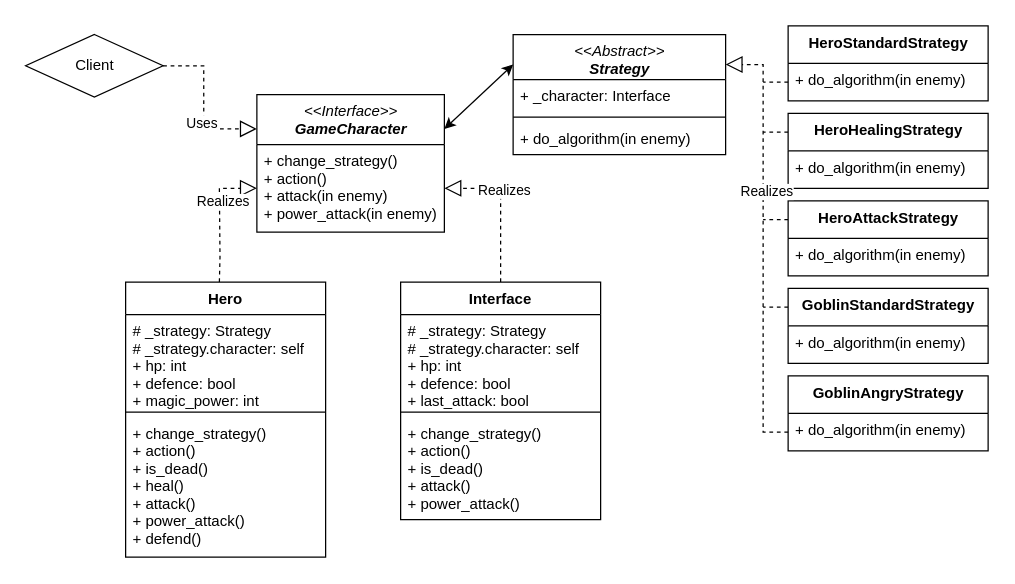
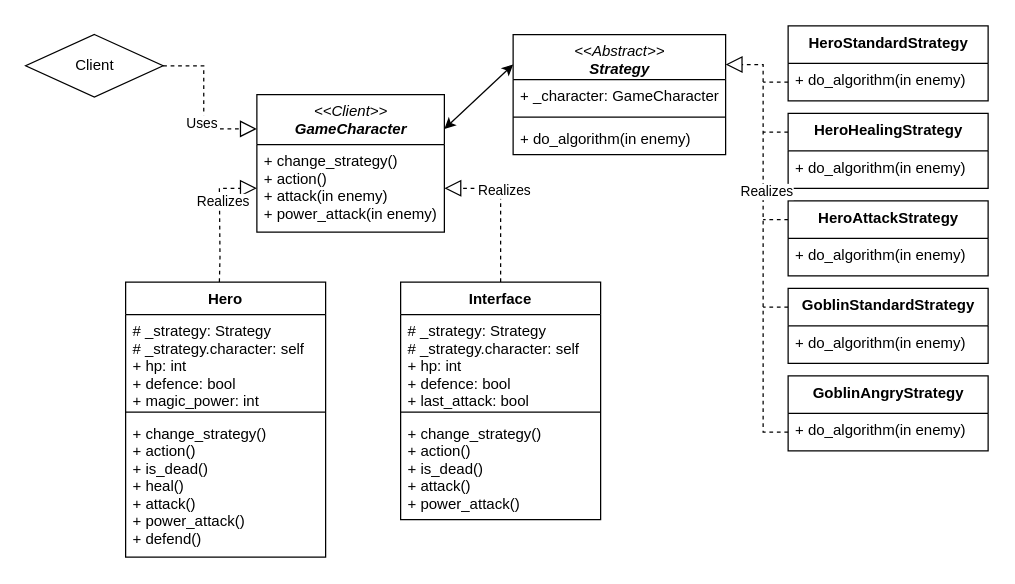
node "+ _character: Interface": label "+ _character: Interface" -> "+ _character: GameCharacter"
node "<<Interface>> GameCharacter": label "<<Interface>> GameCharacter" -> "<<Client>> GameCharacter"
